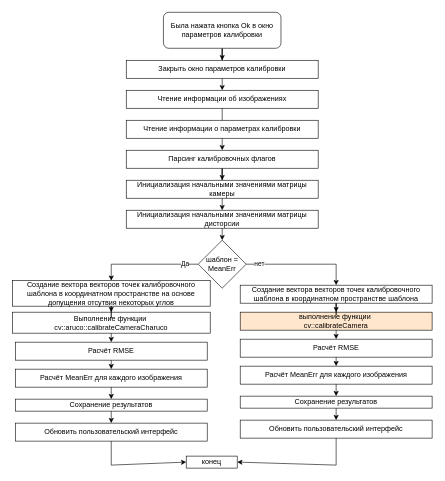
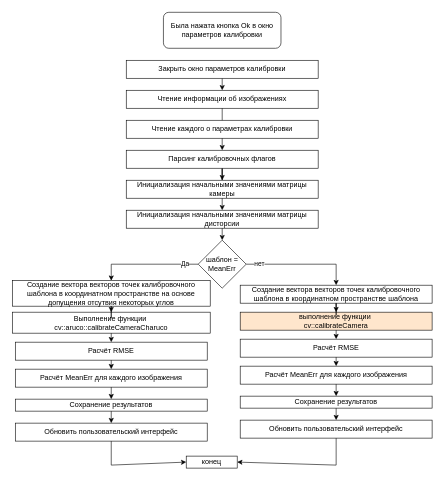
edge "Была нажата кнопка Ok в окно параметров калибровки" -> "Закрыть окно параметров калибровки": removed
node "Чтение информации о параметрах калибровки": label "Чтение информации о параметрах калибровки" -> "Чтение каждого о параметрах калибровки"
